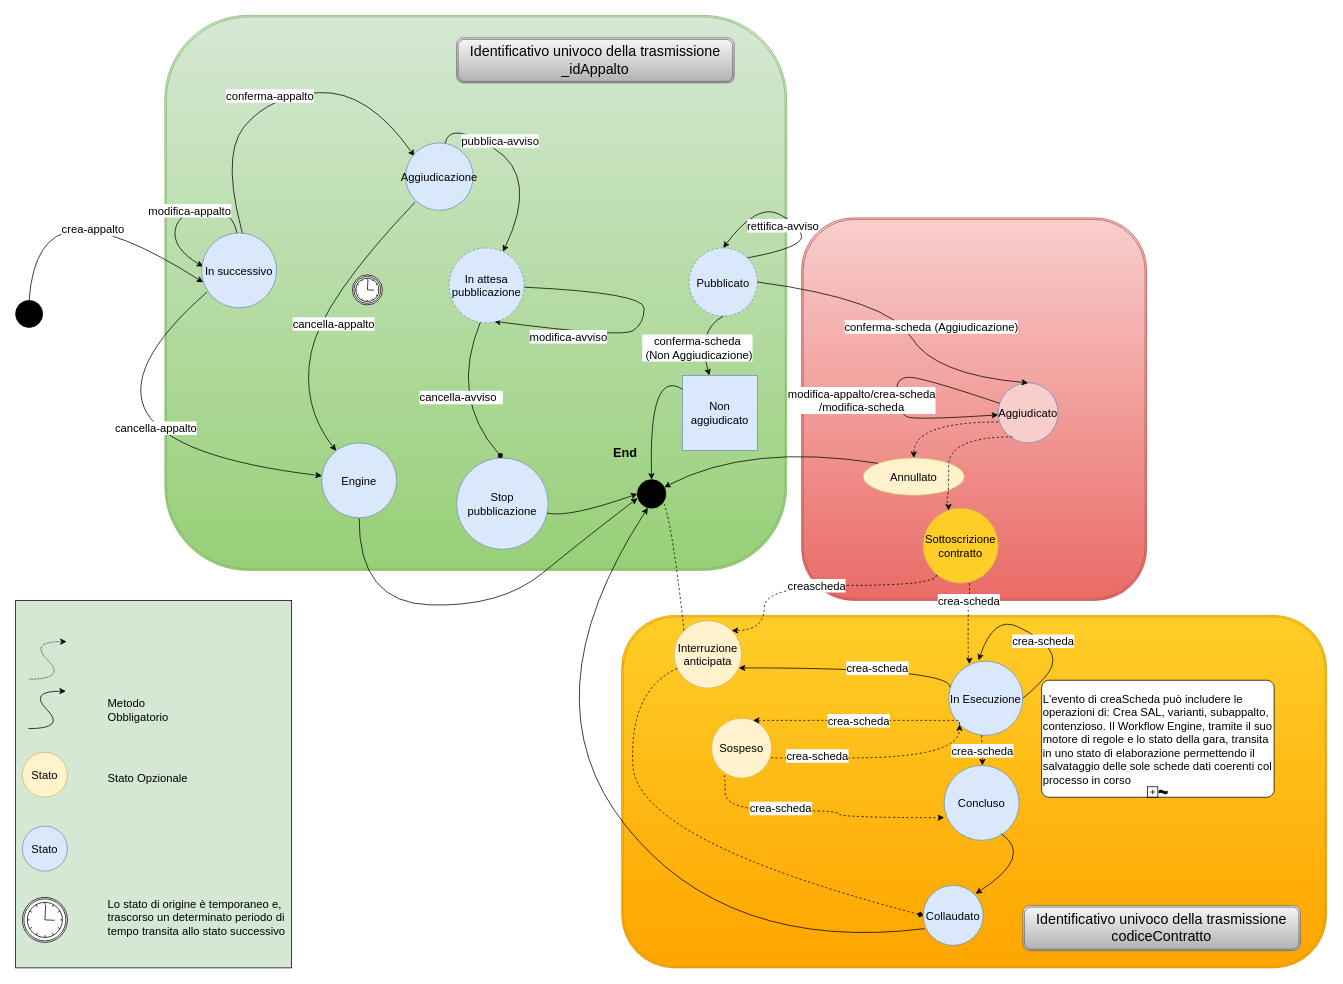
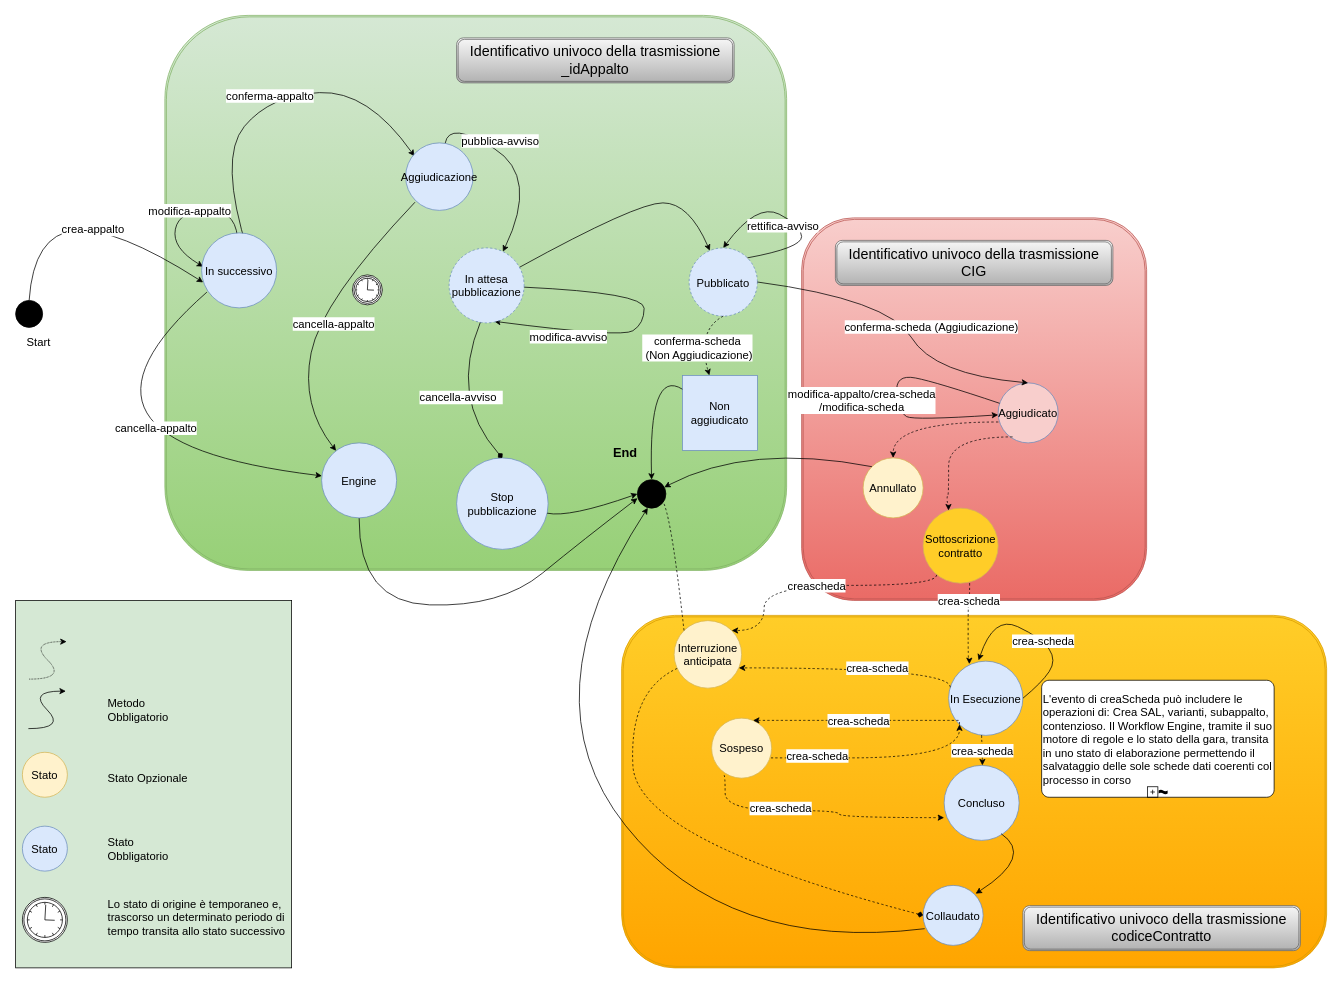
edge "In attesa pubblicazione" -> "Pubblicato": added
node "Identificativo univoco della trasmissione CIG": added
edge "Pubblicato" -> "Non aggiudicato": style solid -> dashed
node "Start": added
node "Annullato": size 101x38 -> 60x60
edge "In Esecuzione" -> "Interruzione anticipata": style solid -> dashed
node "Stato Obbligatorio": added
